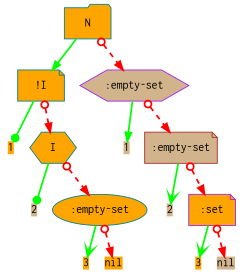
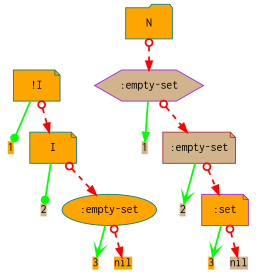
edge "N" -> "!I": removed
node "I": shape hexagon -> note
